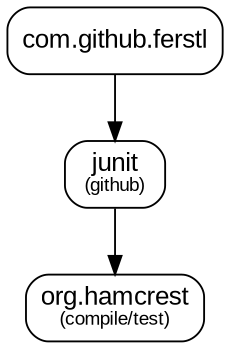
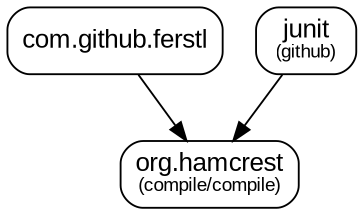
edge "com.github.ferstl" -> "junit": now "com.github.ferstl" -> "org.hamcrest"
node "org.hamcrest": text "(compile/test)" -> "(compile/compile)"
